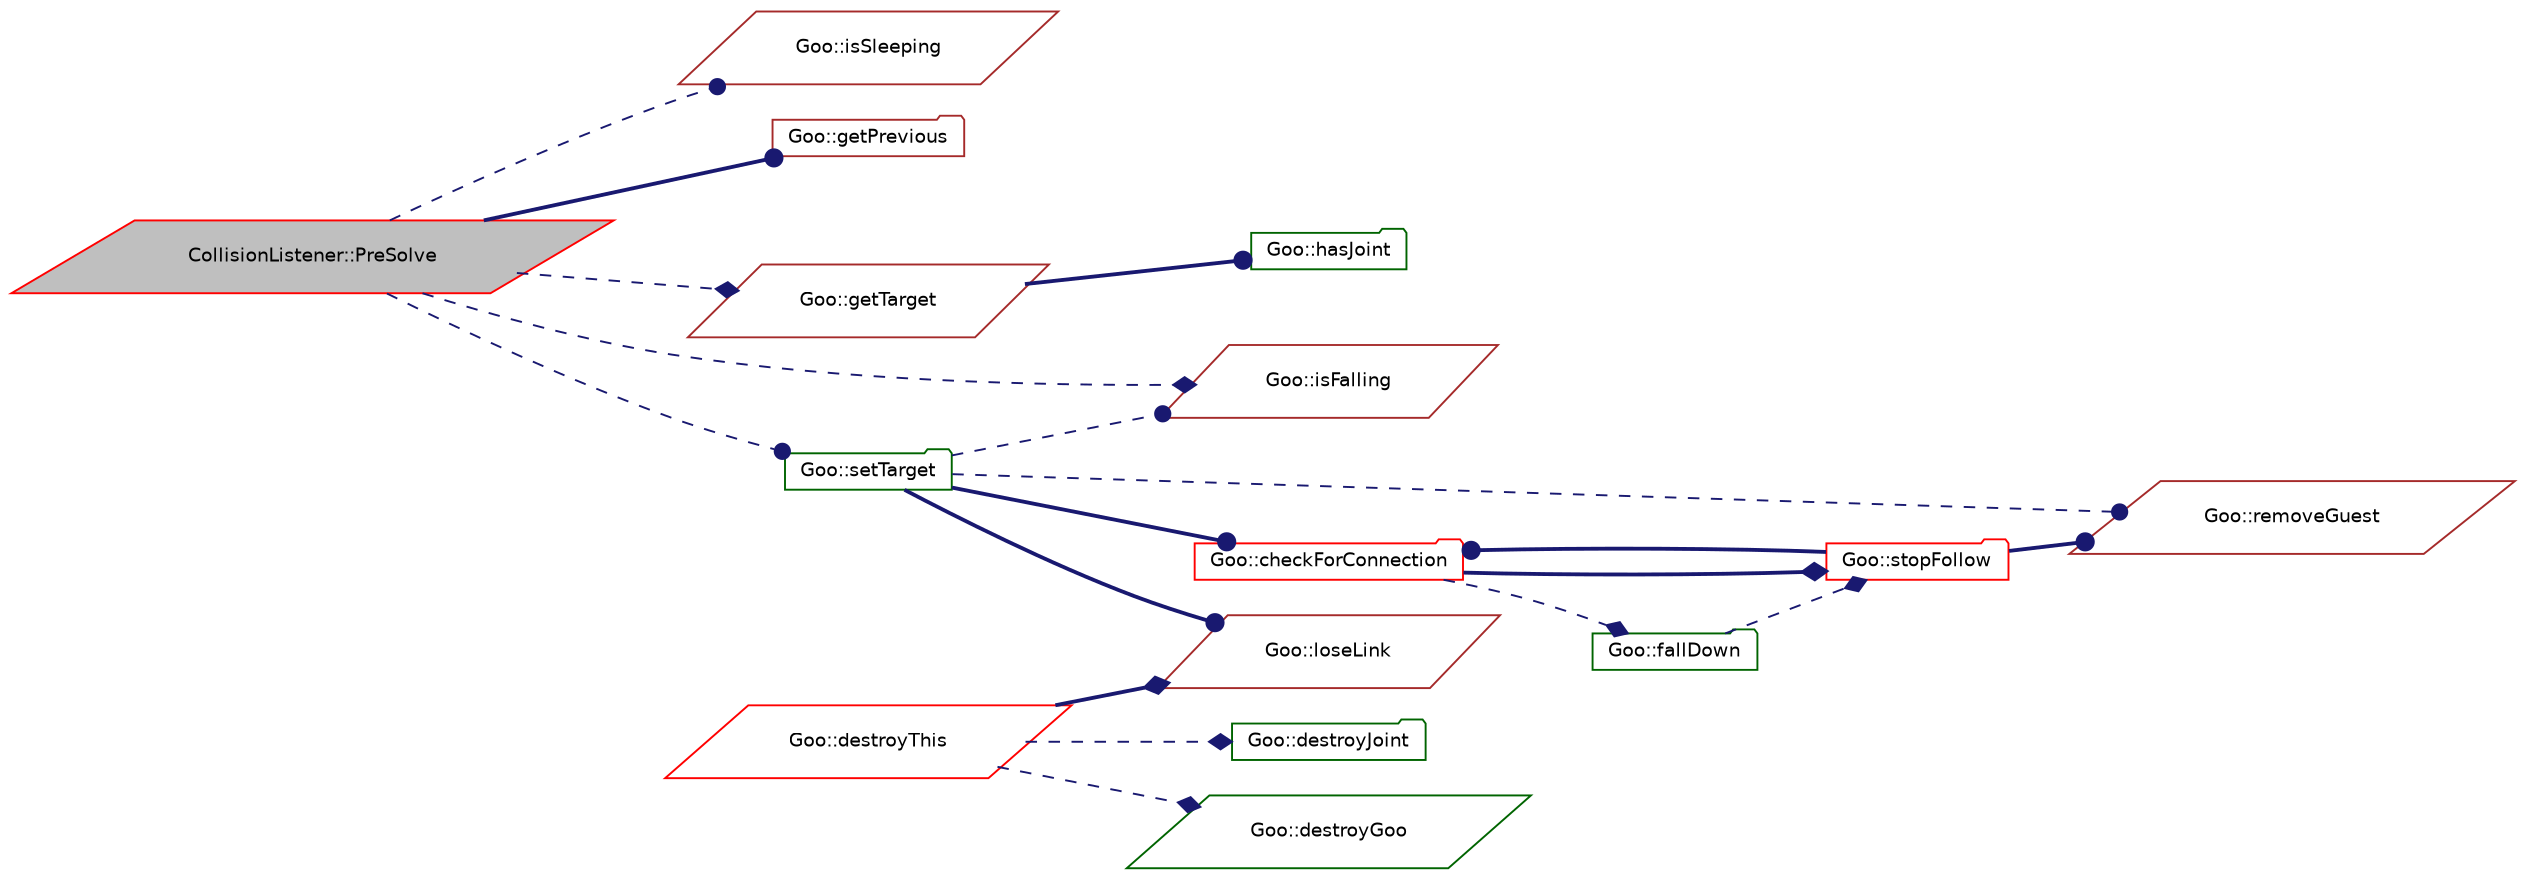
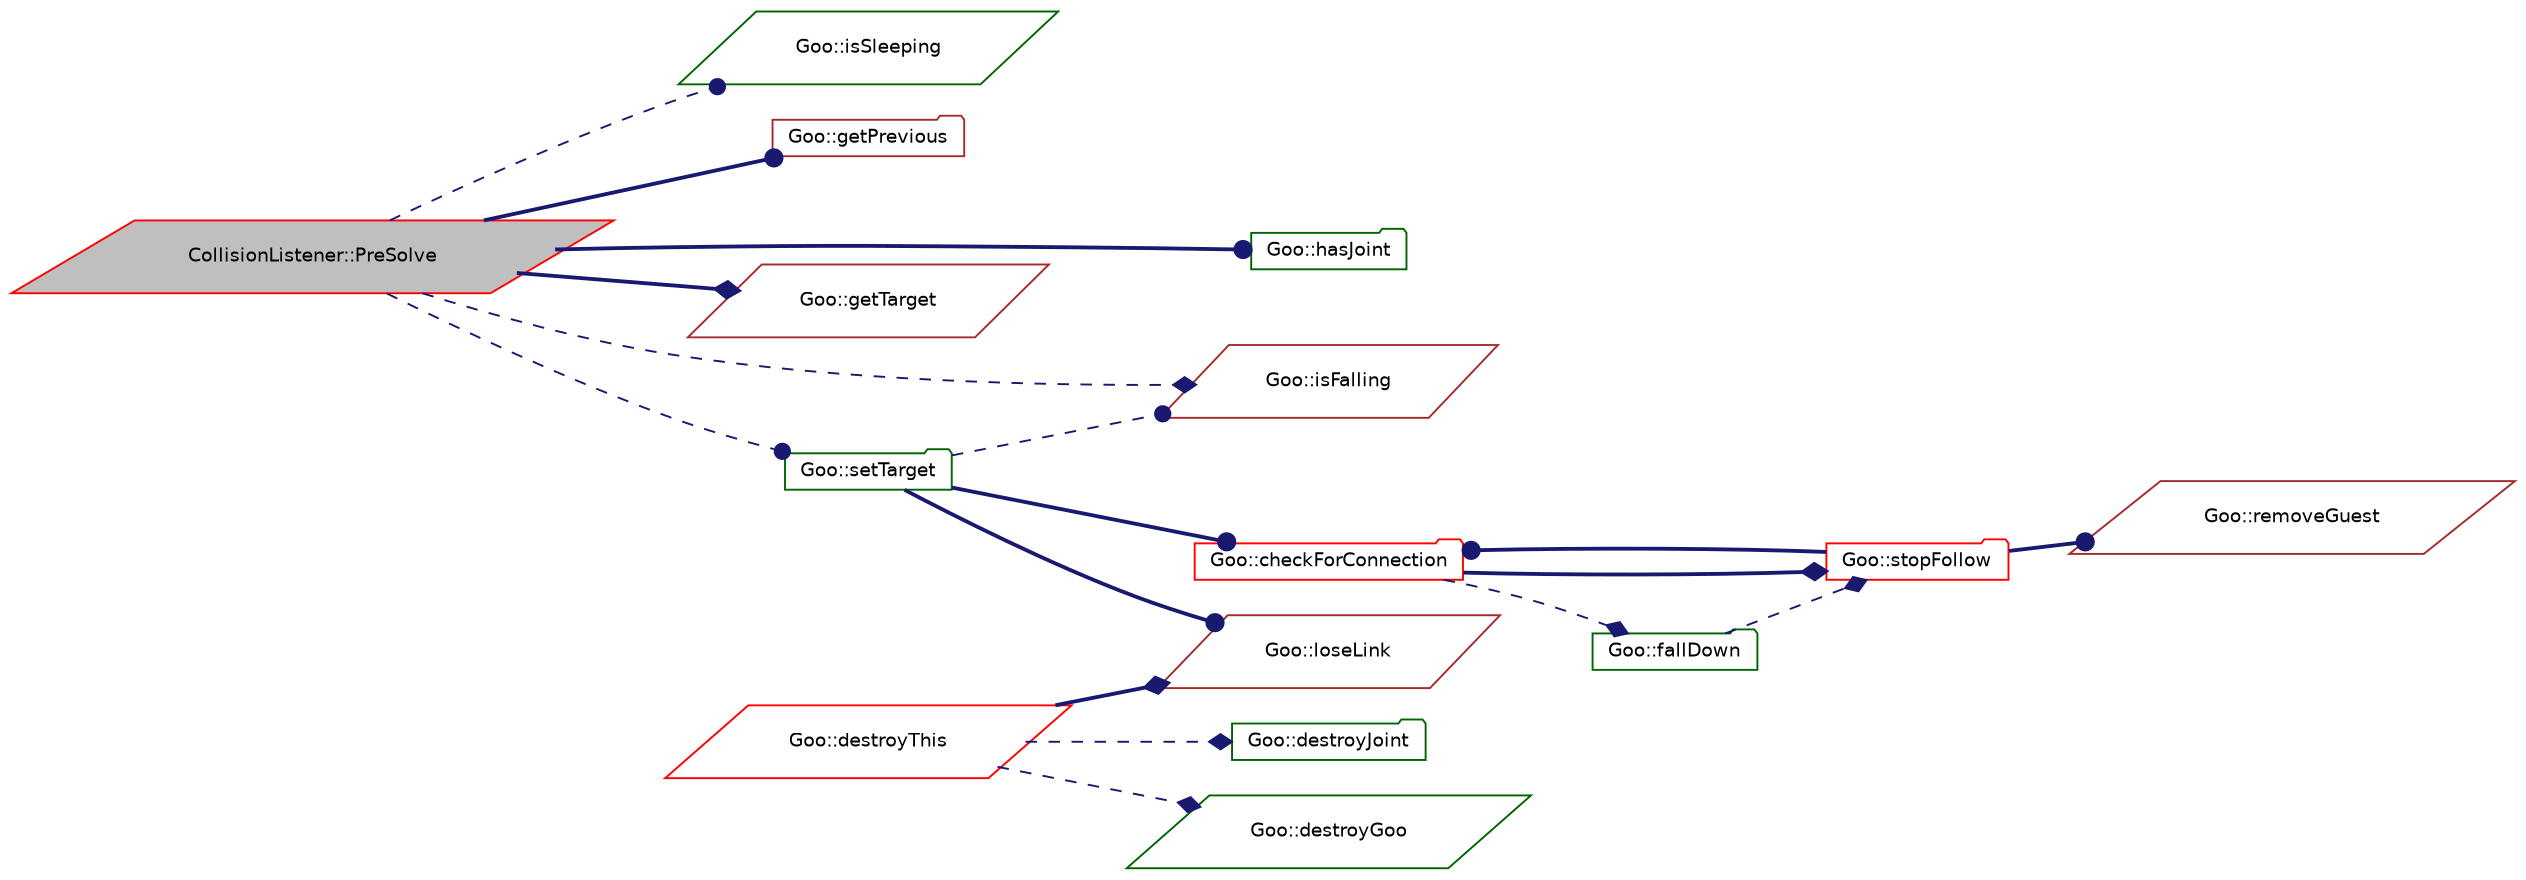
node "Goo::isSleeping": color brown -> darkgreen
edge "Goo::getTarget" -> "Goo::hasJoint": now "CollisionListener::PreSolve" -> "Goo::hasJoint"
edge "CollisionListener::PreSolve" -> "Goo::getTarget": style dashed -> bold
edge "Goo::setTarget" -> "Goo::removeGuest": removed
